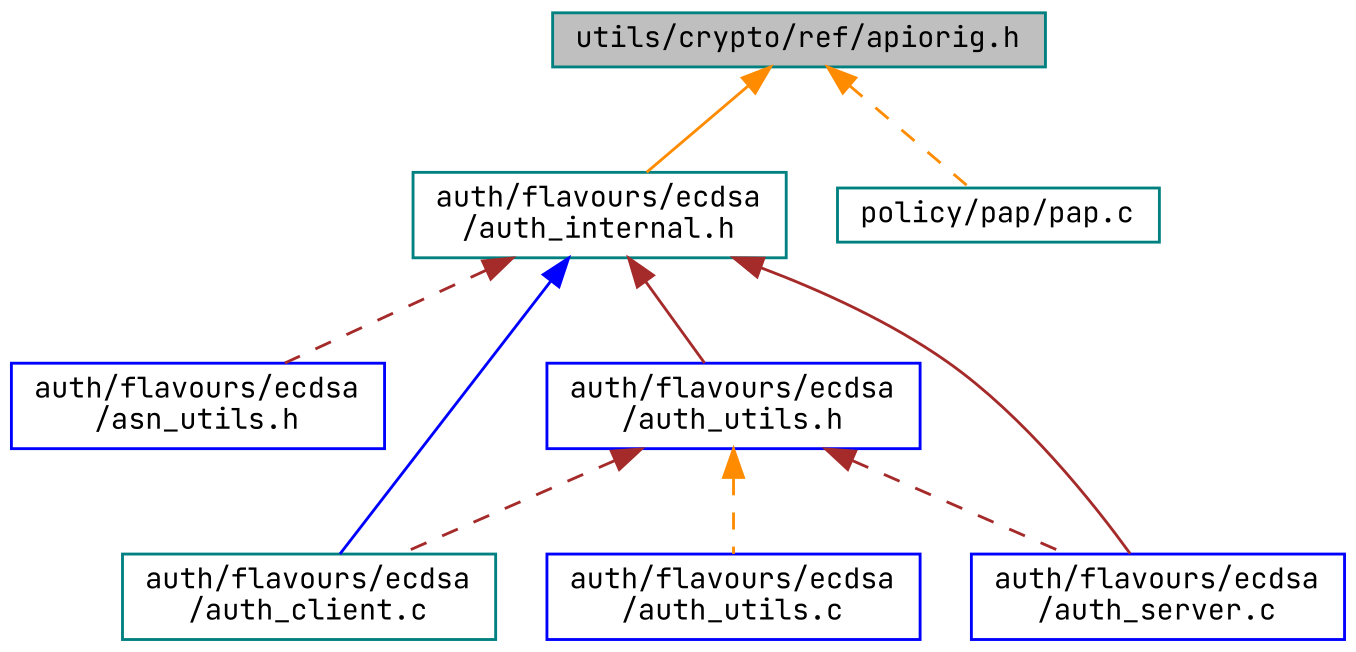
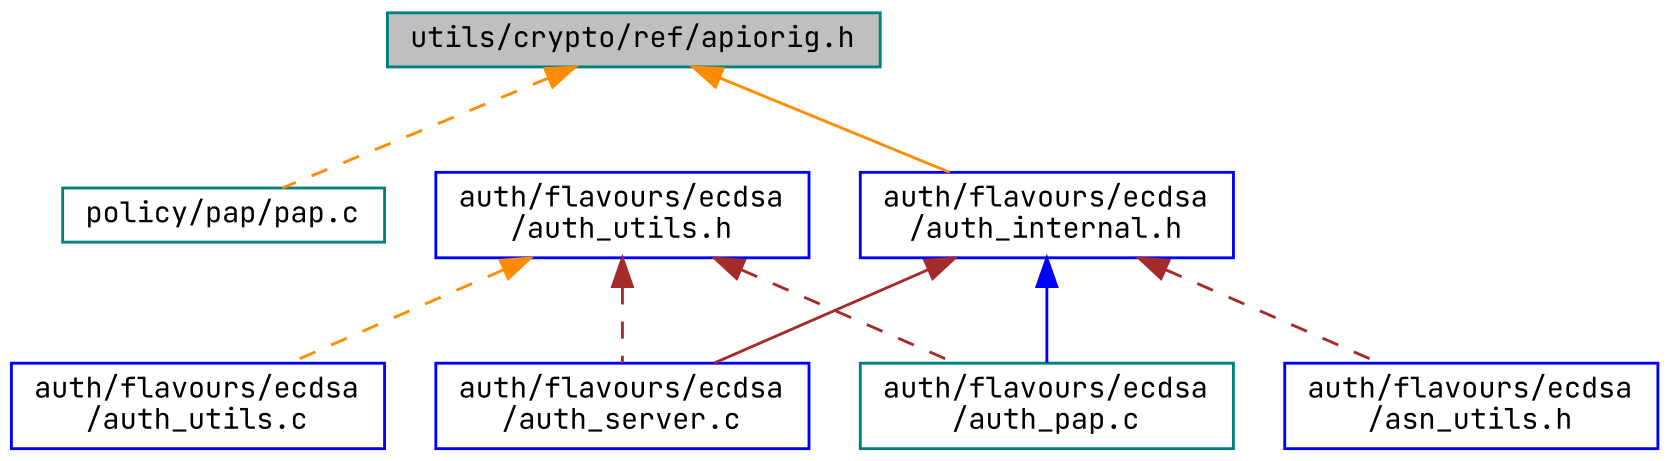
node "auth/flavours/ecdsa /auth_internal.h": color teal -> blue
edge "auth/flavours/ecdsa /auth_utils.h" -> "auth/flavours/ecdsa /auth_internal.h": removed
node "auth/flavours/ecdsa /auth_client.c": label "auth/flavours/ecdsa /auth_client.c" -> "auth/flavours/ecdsa /auth_pap.c"
